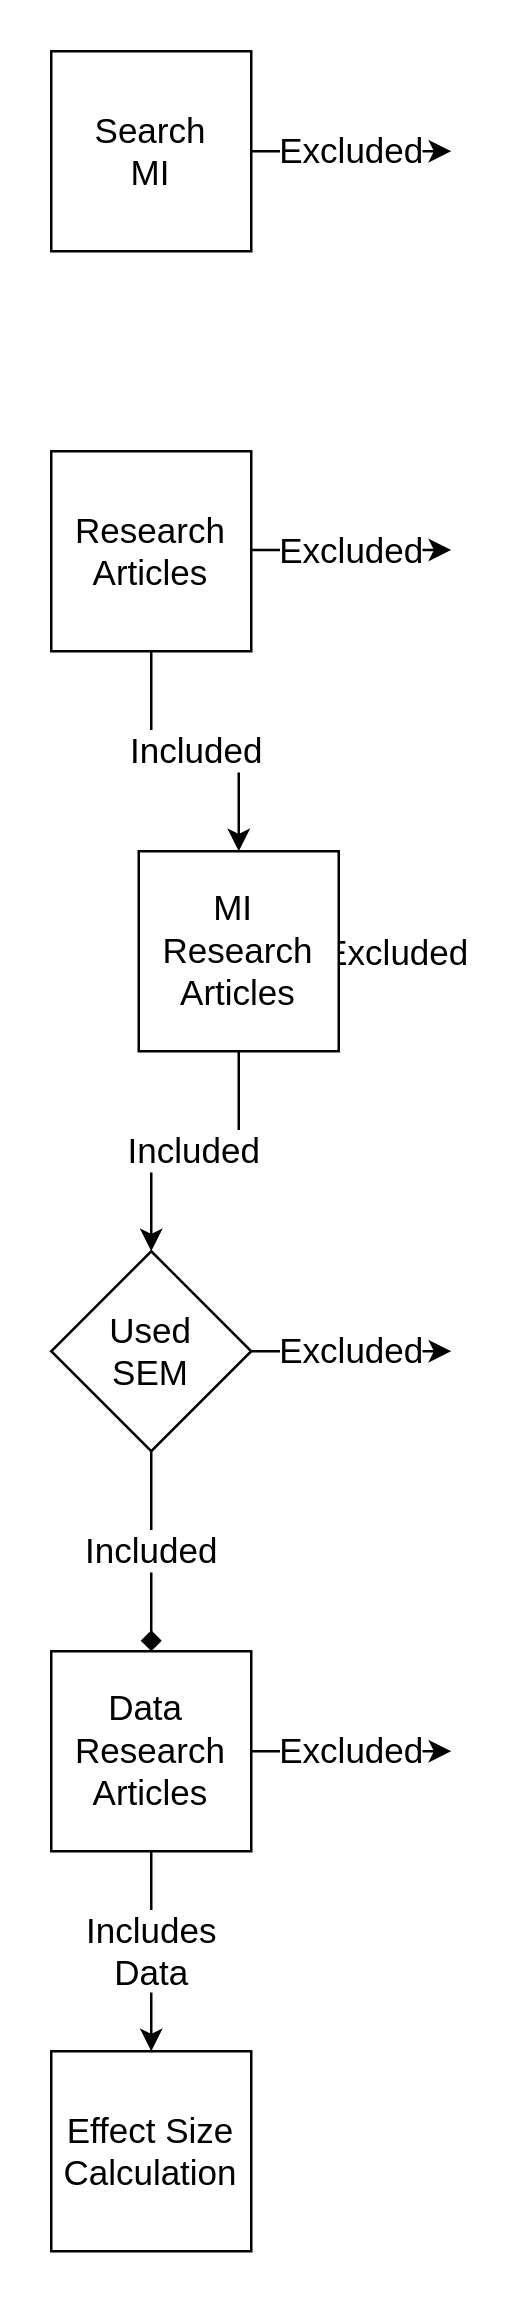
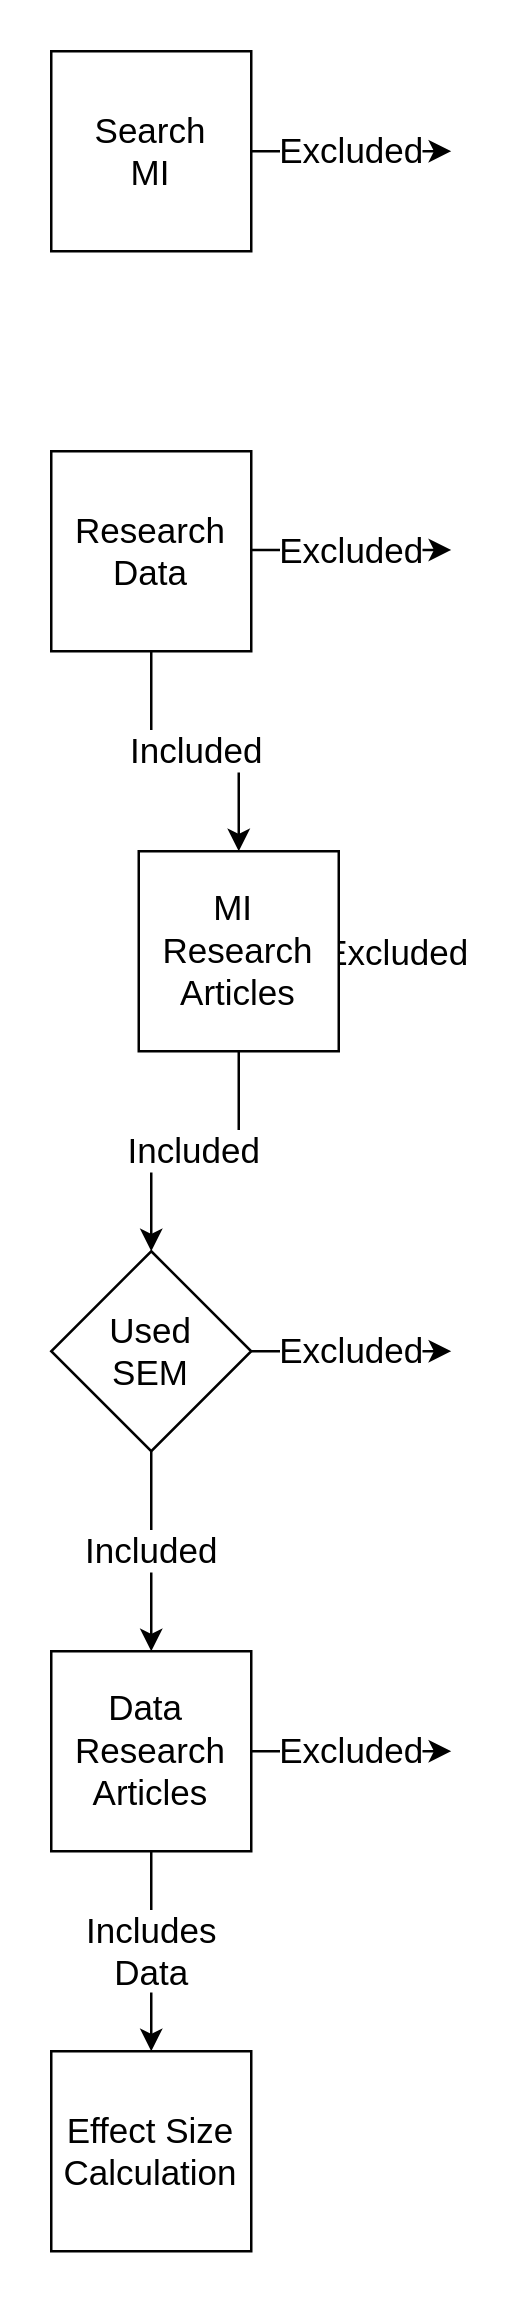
node "ResearchArticles": label "ResearchArticles" -> "ResearchData"
edge "Used SEM" -> "Data ResearchArticles": arrowhead diamond -> classic
